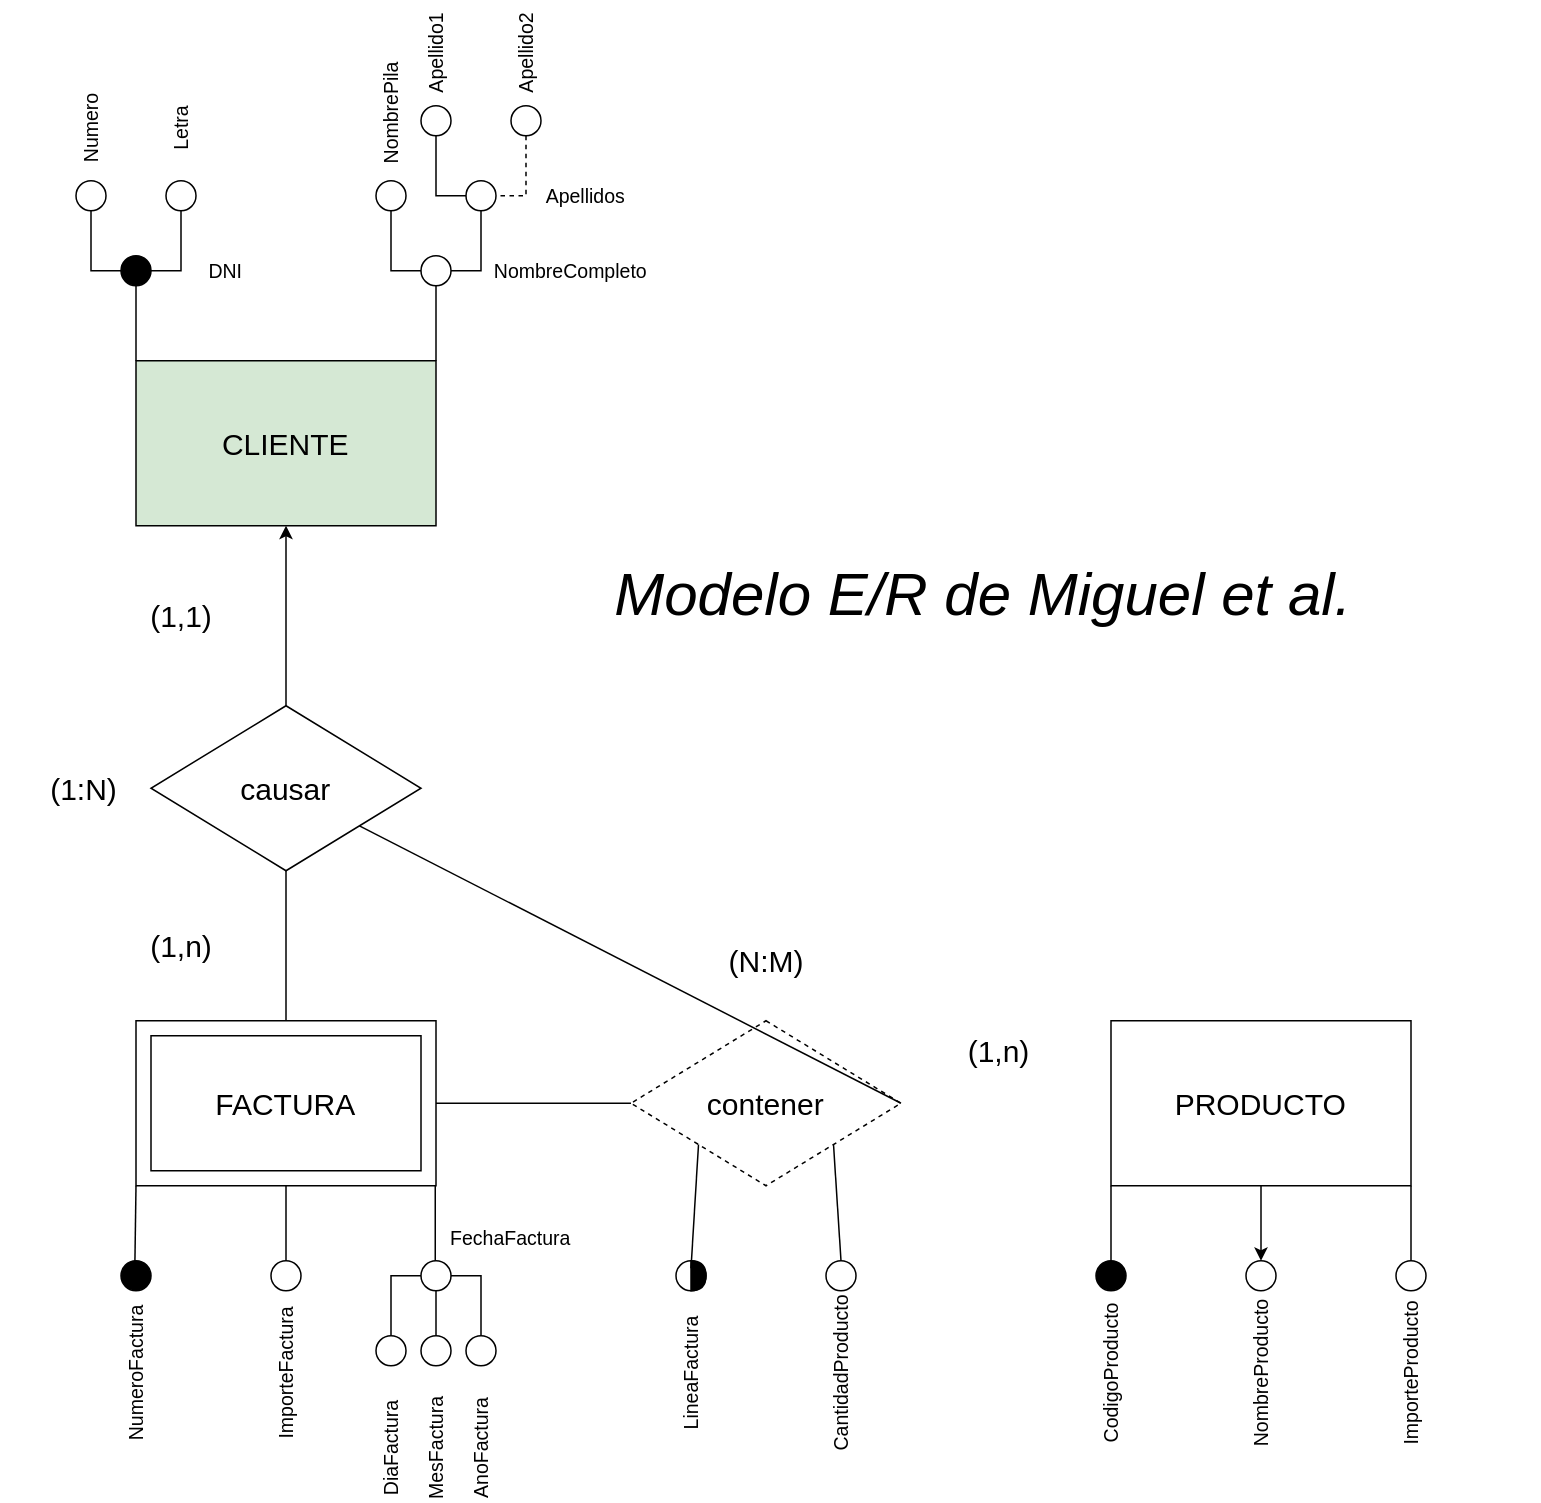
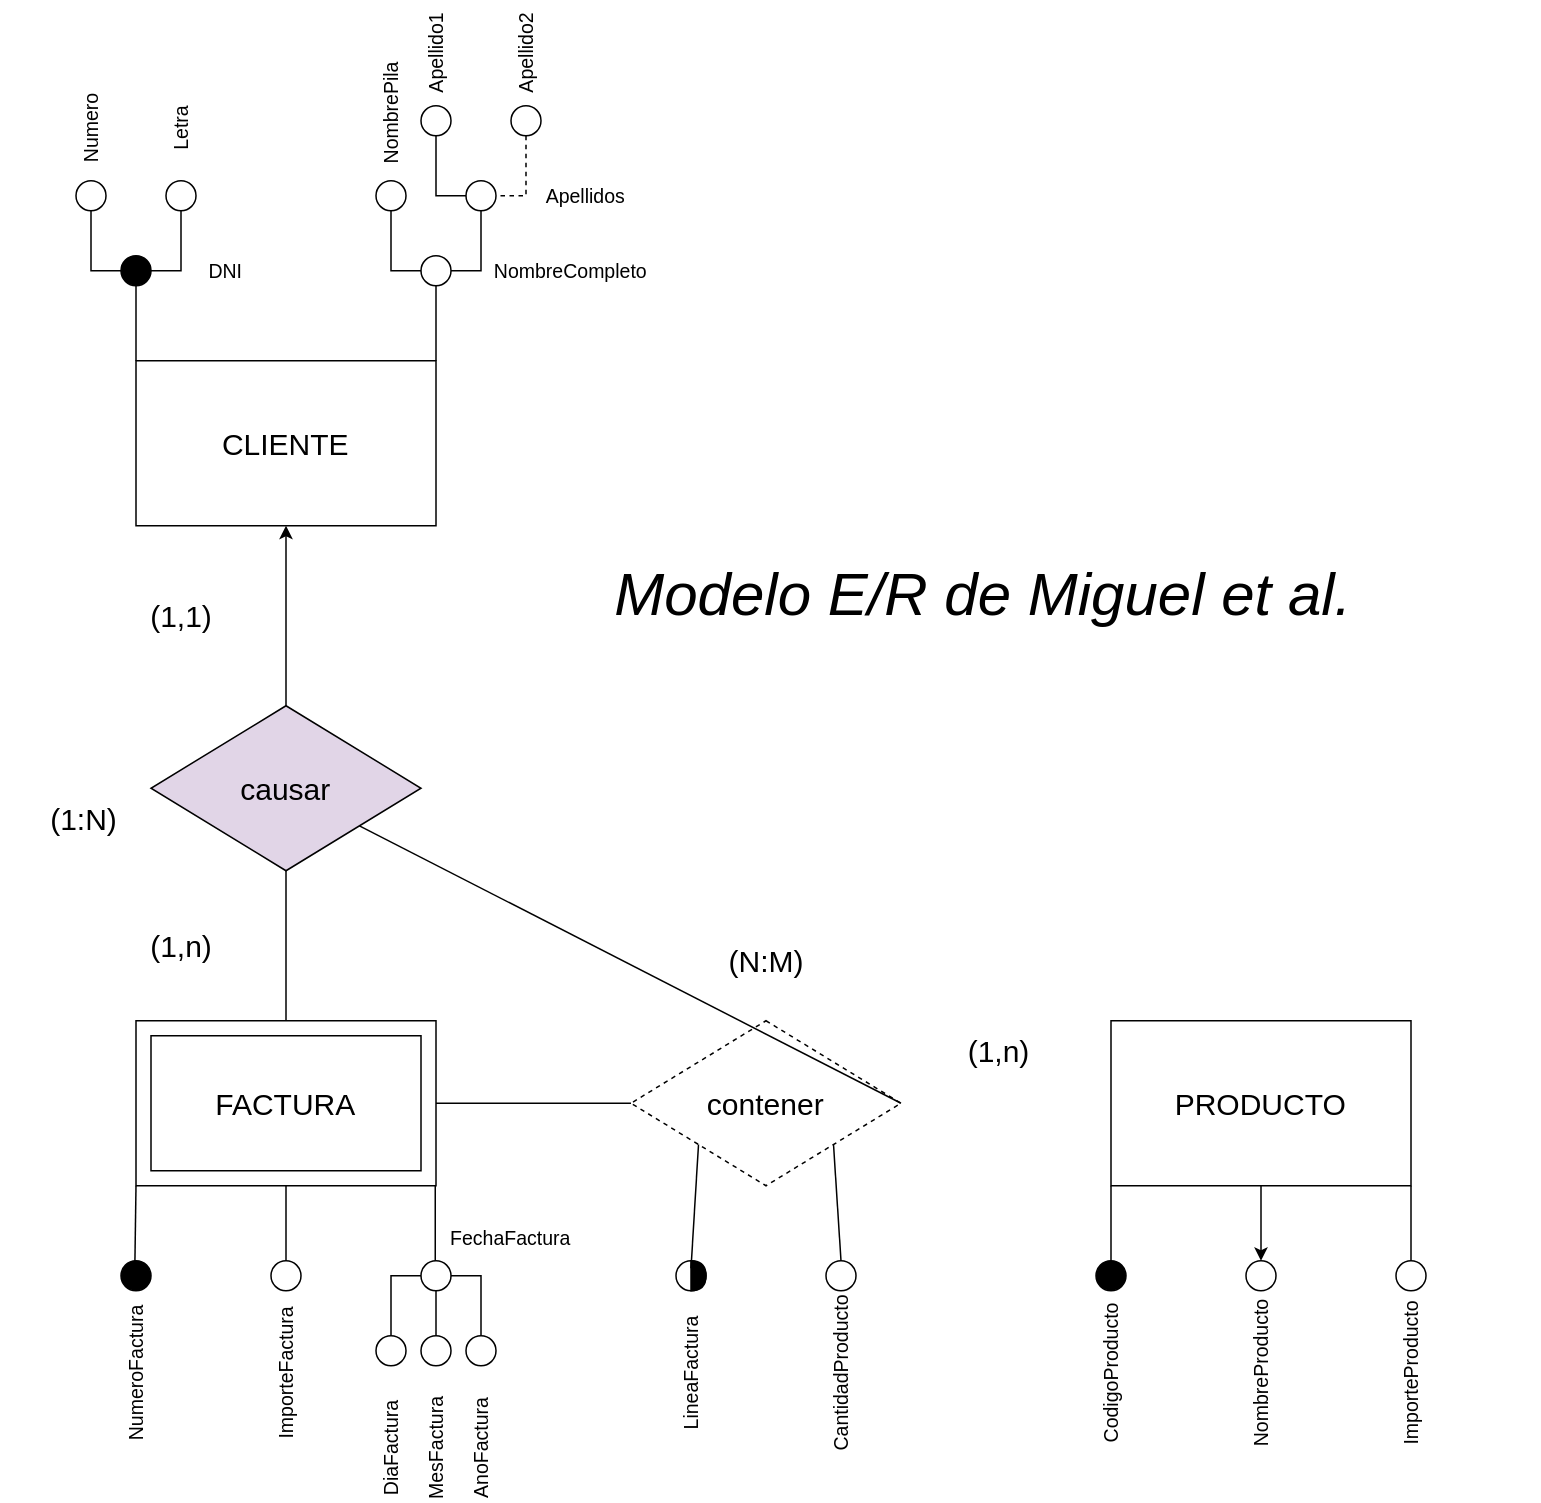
node "CLIENTE": fillcolor #d5e8d4 -> #ffffff
node "(1:N)": moved (83, 788) -> (83, 818)
node "causar": fillcolor #ffffff -> #e1d5e7
